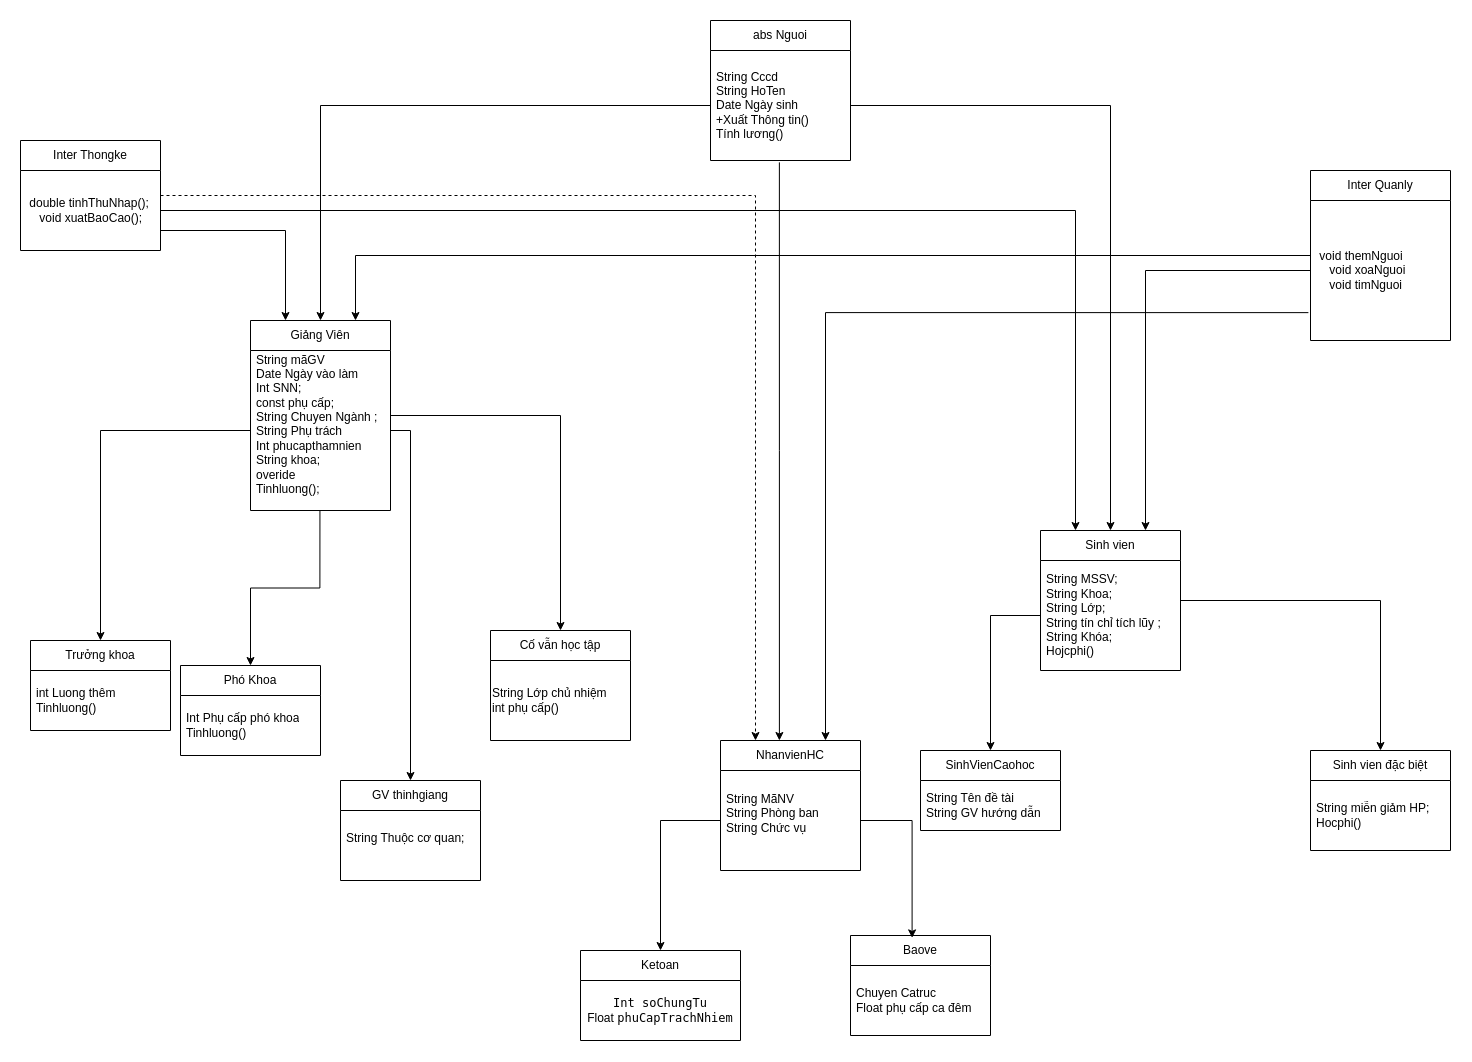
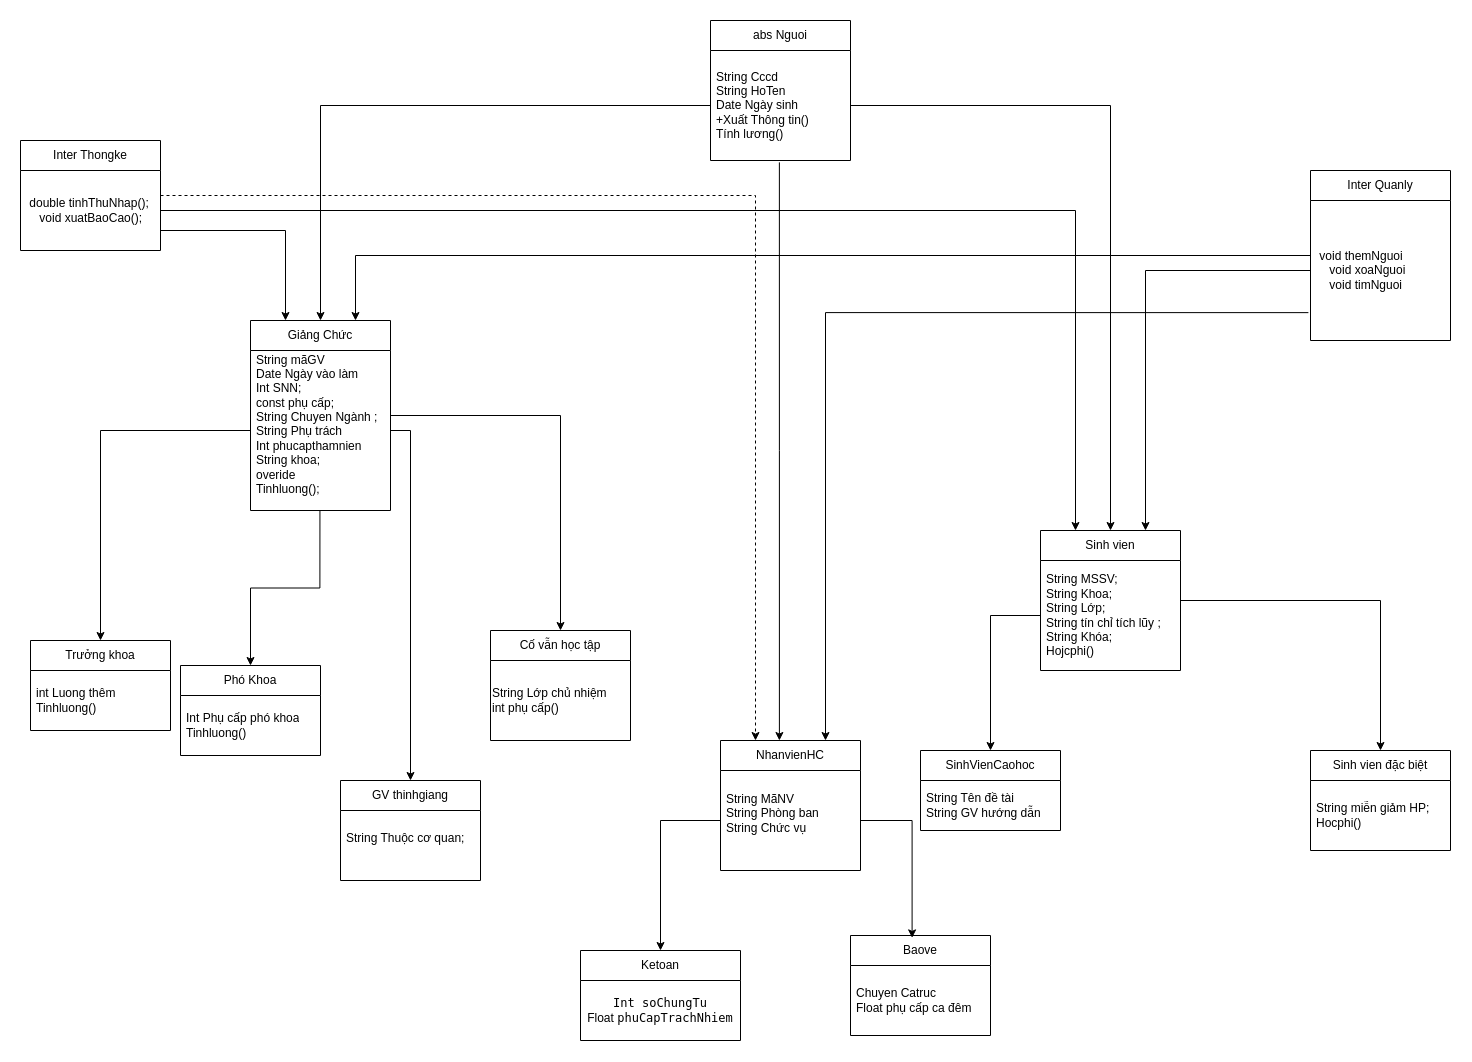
node "Giảng Viên": label "Giảng Viên" -> "Giảng Chức"
